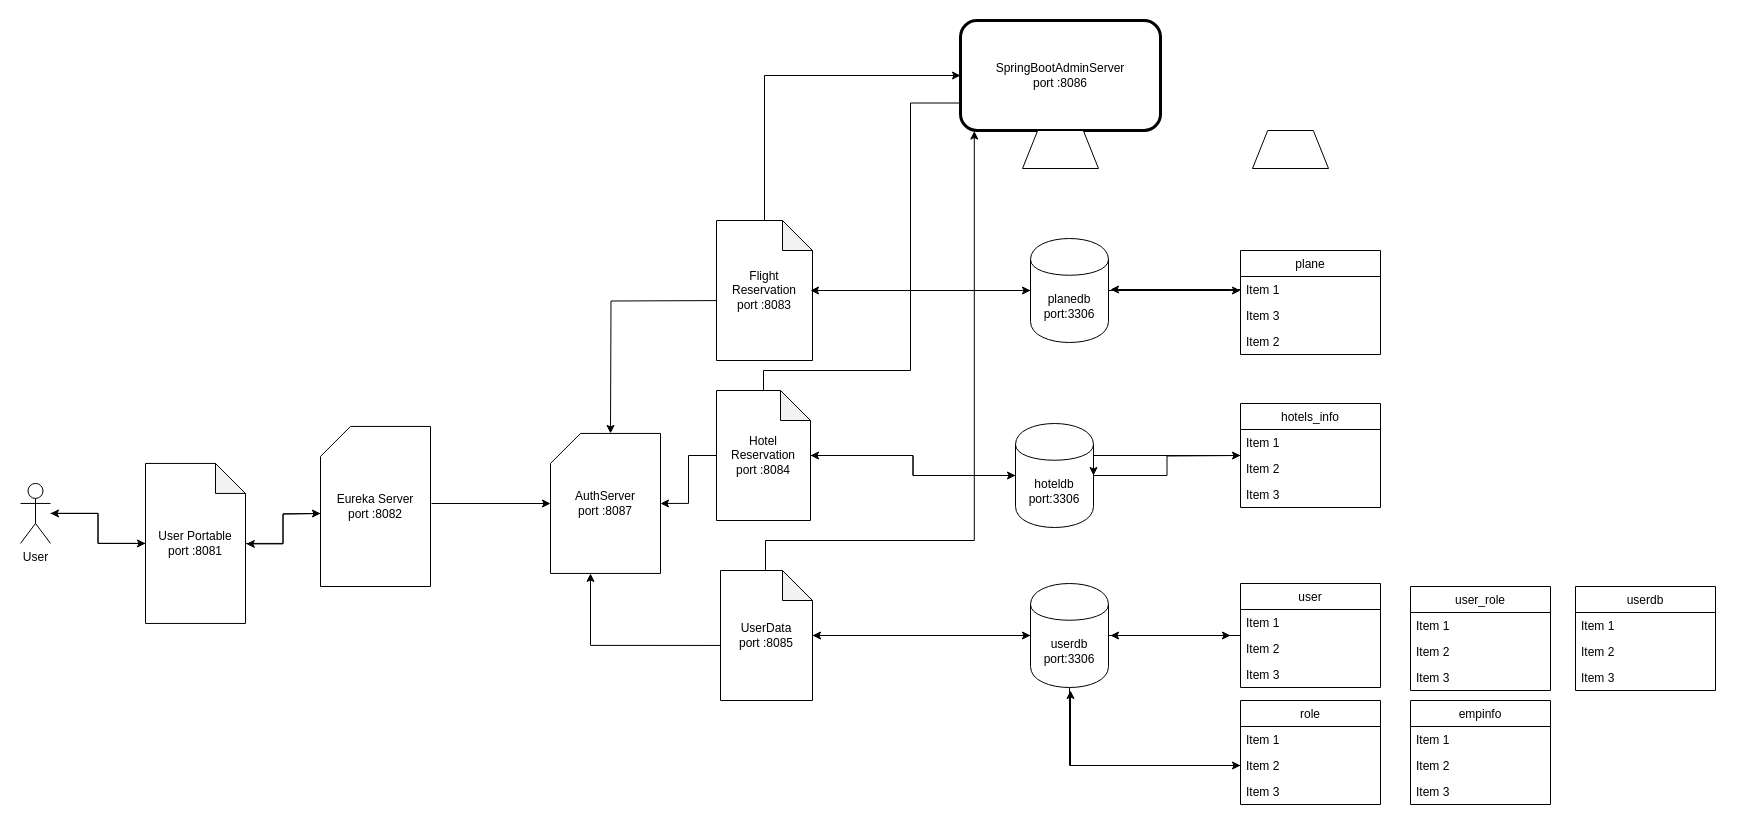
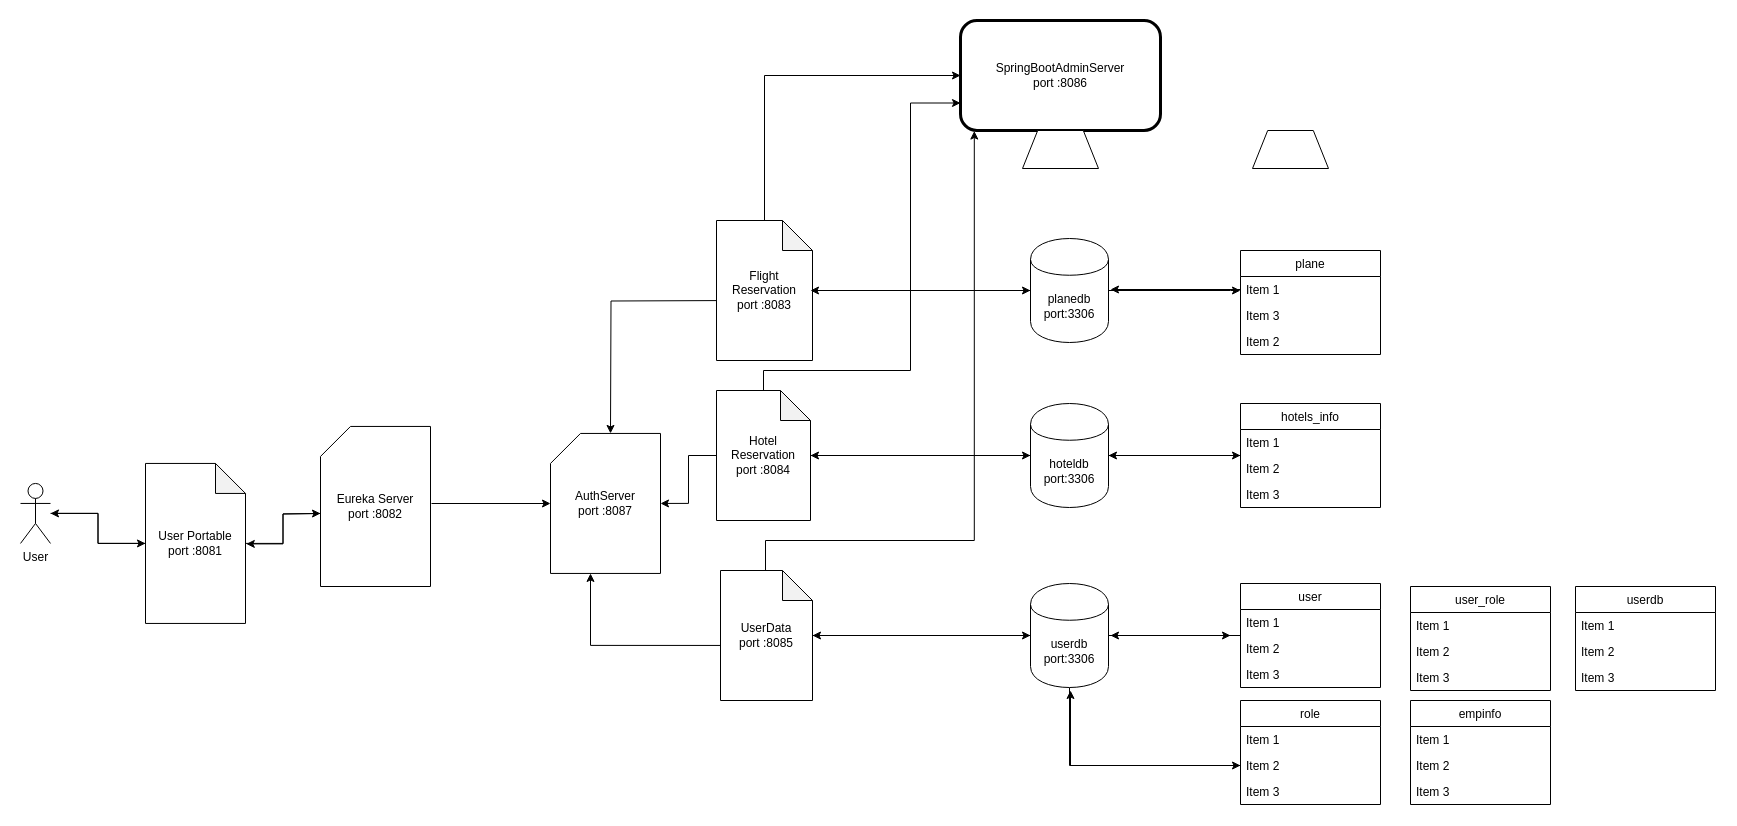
edge "SpringBootAdminServer port :8086" -- "Hotel Reservation port :8084": arrowhead none -> classic
node "hoteldb port:3306": moved (1055, 476) -> (1070, 456)
